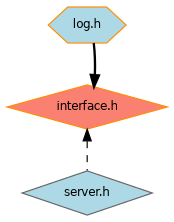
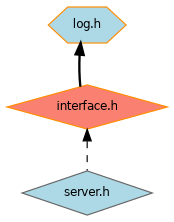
edge "log.h" -> "interface.h": reversed
